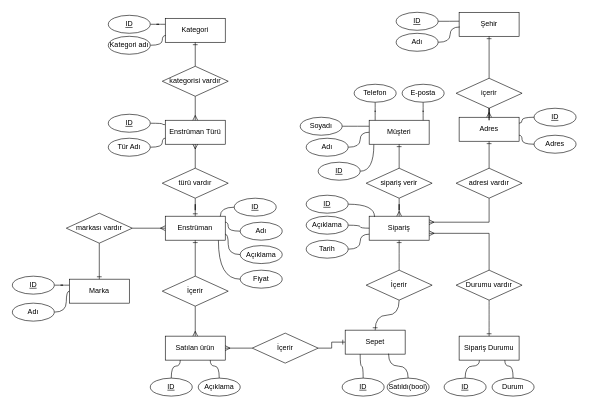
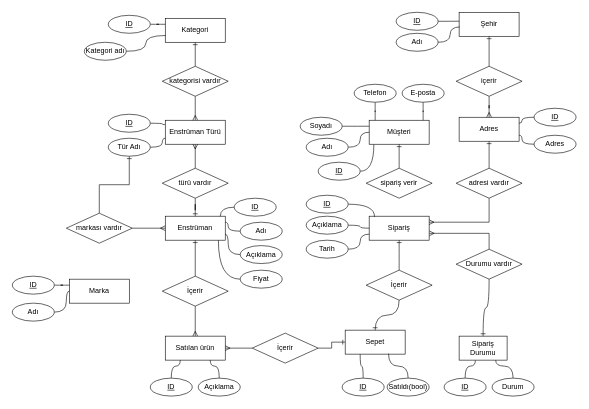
node "Kategori adı": moved (129, 45) -> (105, 51)
node "içerir": moved (489, 93) -> (489, 81)
edge "sipariş verir" -> "Sipariş": removed
edge "markası vardır" -> "Marka": now "markası vardır" -> "Tür Adı"
node "Durumu vardır": moved (489, 285) -> (489, 264)
node "Sipariş Durumu": size 60x24 -> 48x24
